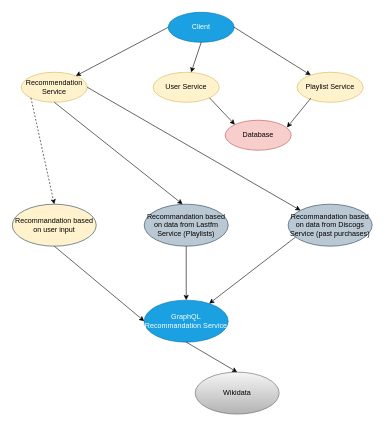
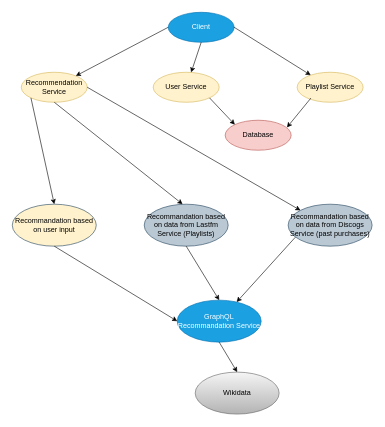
edge "Recommendation Service" -> "Recommandation based on user input": style dashed -> solid
node "GraphQL Recommandation Service": moved (186, 321) -> (219, 321)
